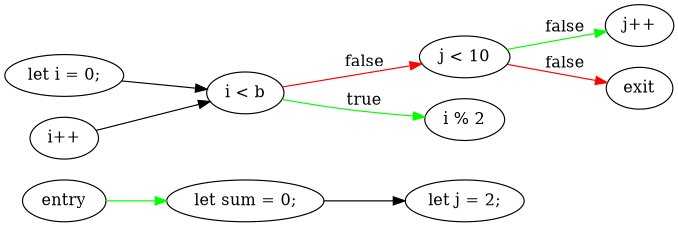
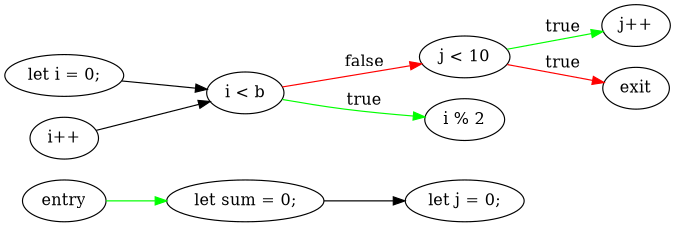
edge "j < 10" -> "j++": label "false" -> "true"
edge "j < 10" -> "exit": label "false" -> "true"
node "let j = 2;": label "let j = 2;" -> "let j = 0;"
